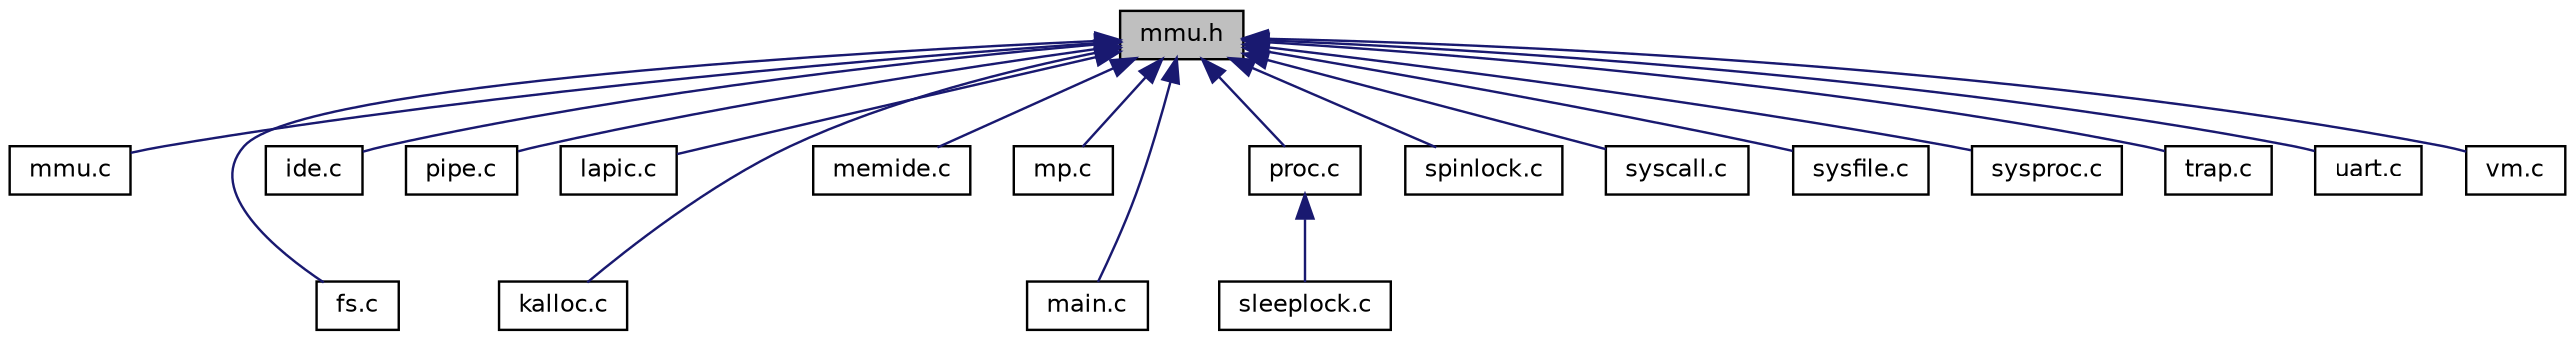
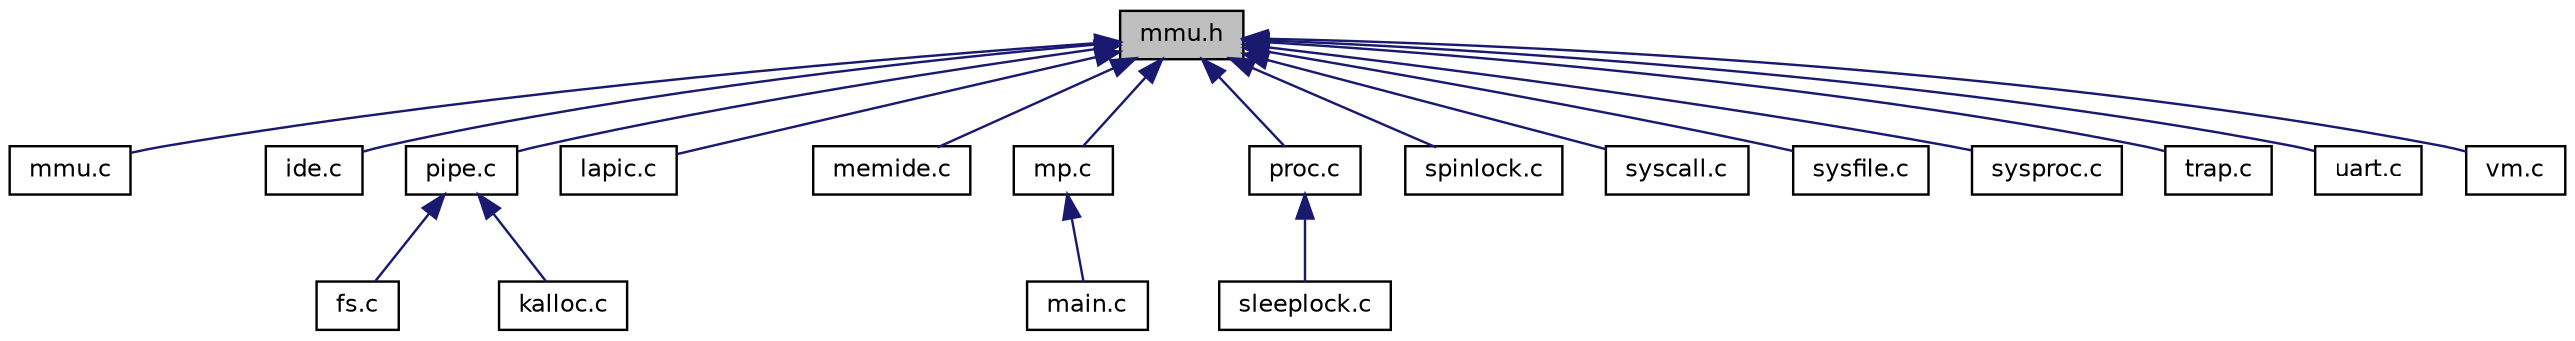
edge "fs.c" -> "mmu.h": now "fs.c" -> "pipe.c"
edge "kalloc.c" -> "mmu.h": now "kalloc.c" -> "pipe.c"
edge "main.c" -> "mmu.h": now "main.c" -> "mp.c"
